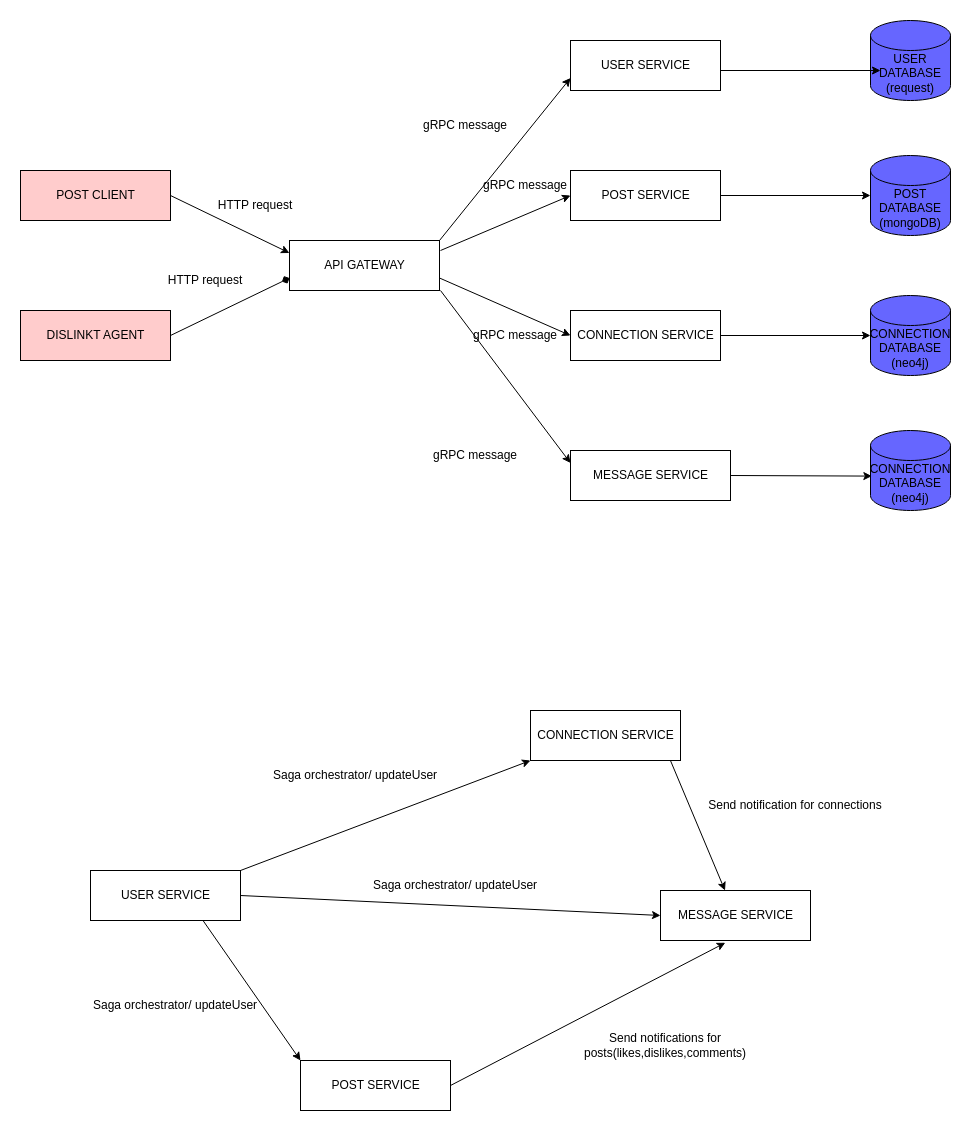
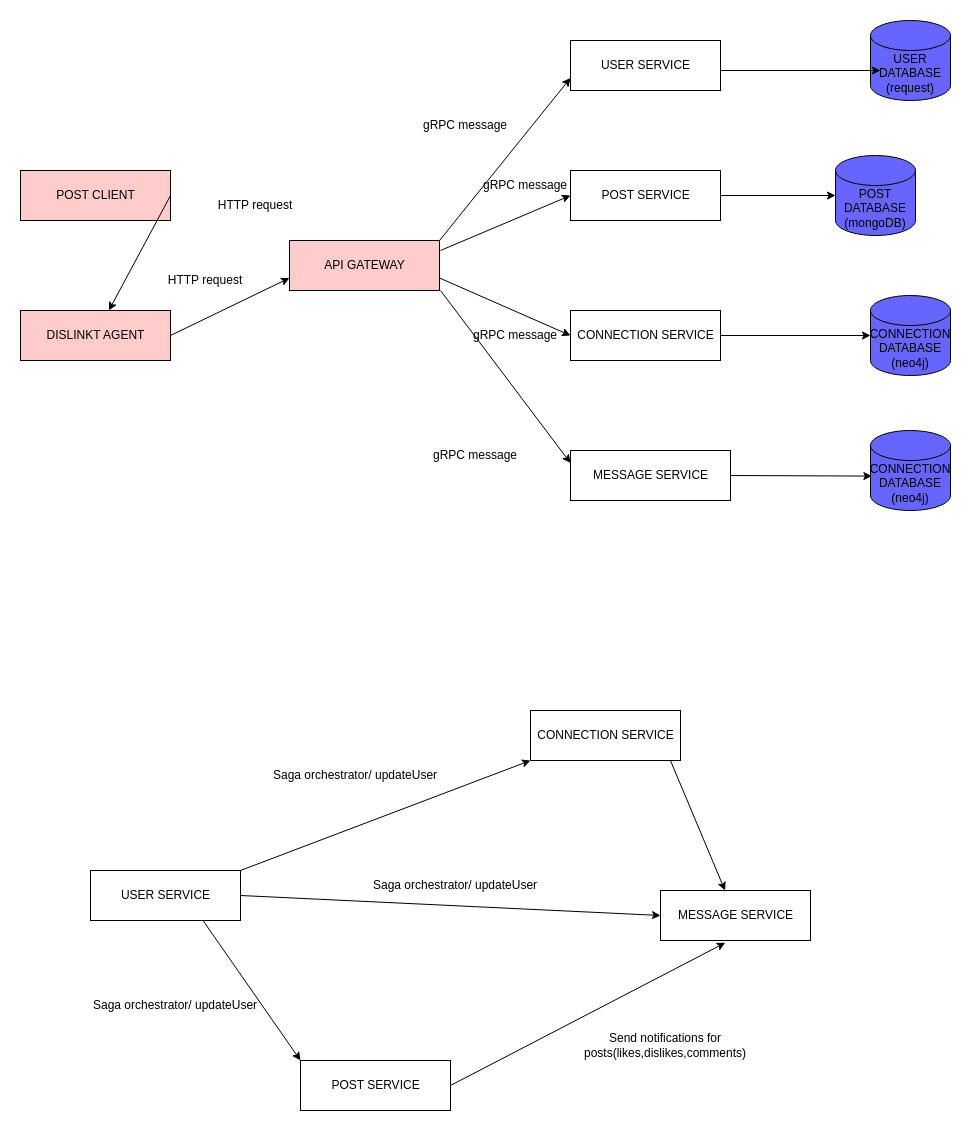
node "POST DATABASE (mongoDB)": moved (911, 196) -> (876, 196)
edge "POST CLIENT" -> "API GATEWAY": now "POST CLIENT" -> "DISLINKT AGENT"
node "API GATEWAY": fillcolor #ffffff -> #ffcccc
edge "DISLINKT AGENT" -> "API GATEWAY": arrowhead diamond -> classic
node "Send notification for connections": removed
